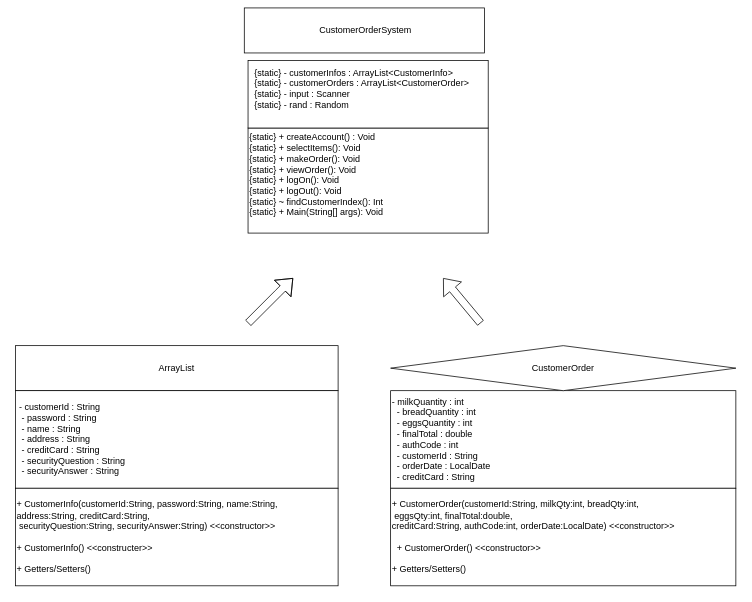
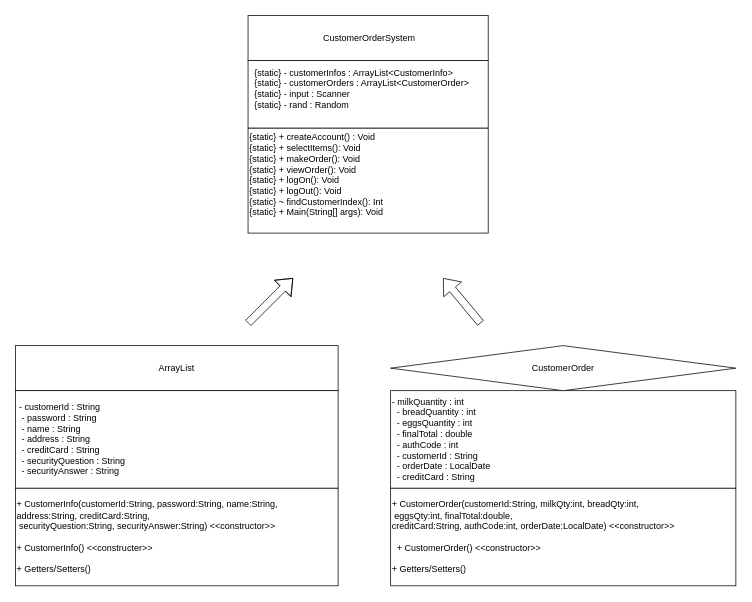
node "CustomerOrderSystem": moved (364, 30) -> (368, 38)
